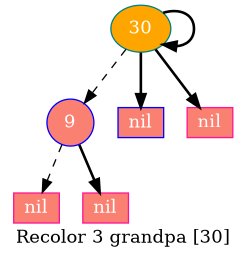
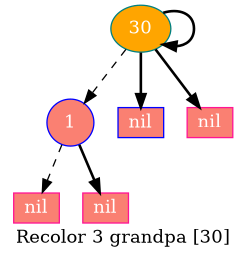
node "9": label "9" -> "1"
